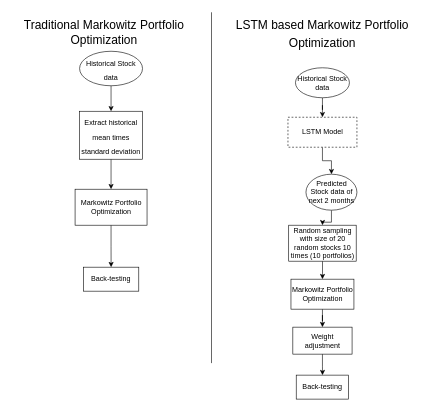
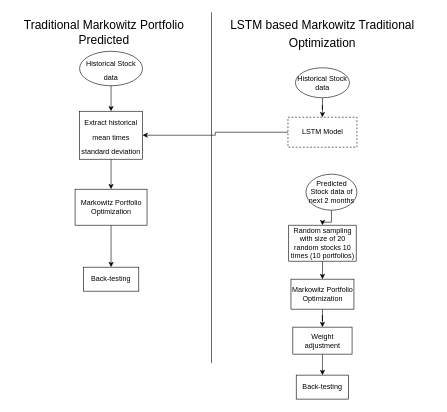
node "Traditional Markowitz Portfolio Optimization": label "Traditional Markowitz Portfolio Optimization" -> "Traditional Markowitz Portfolio Predicted"
node "LSTM based Markowitz Portfolio Optimization": label "LSTM based Markowitz Portfolio Optimization" -> "LSTM based Markowitz Traditional Optimization"
edge "LSTM Model" -> "Predicted Stock data of next 2 months": now "LSTM Model" -> "Extract historical mean times standard deviation"
